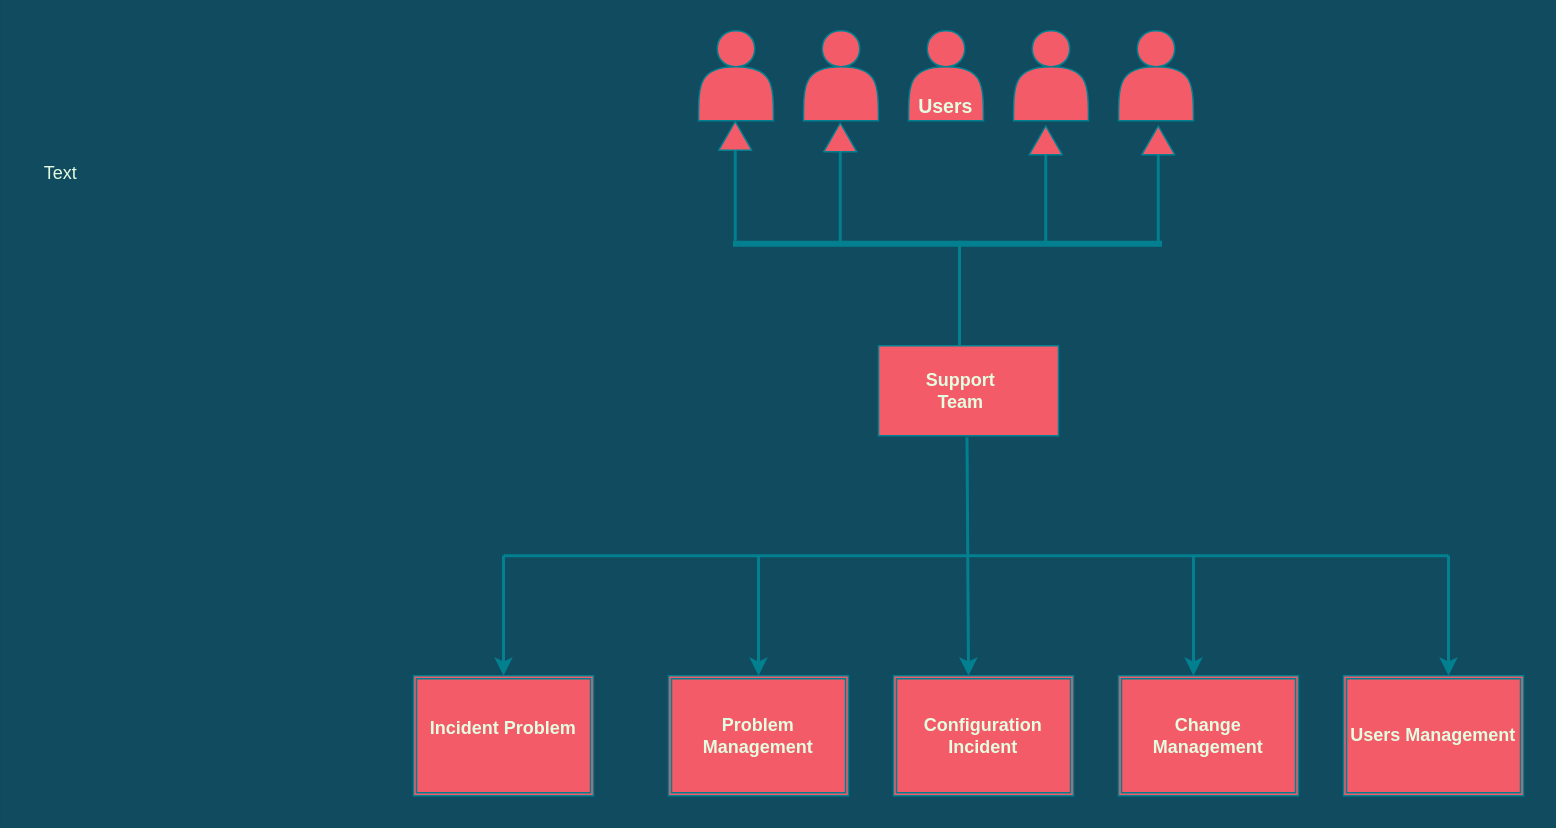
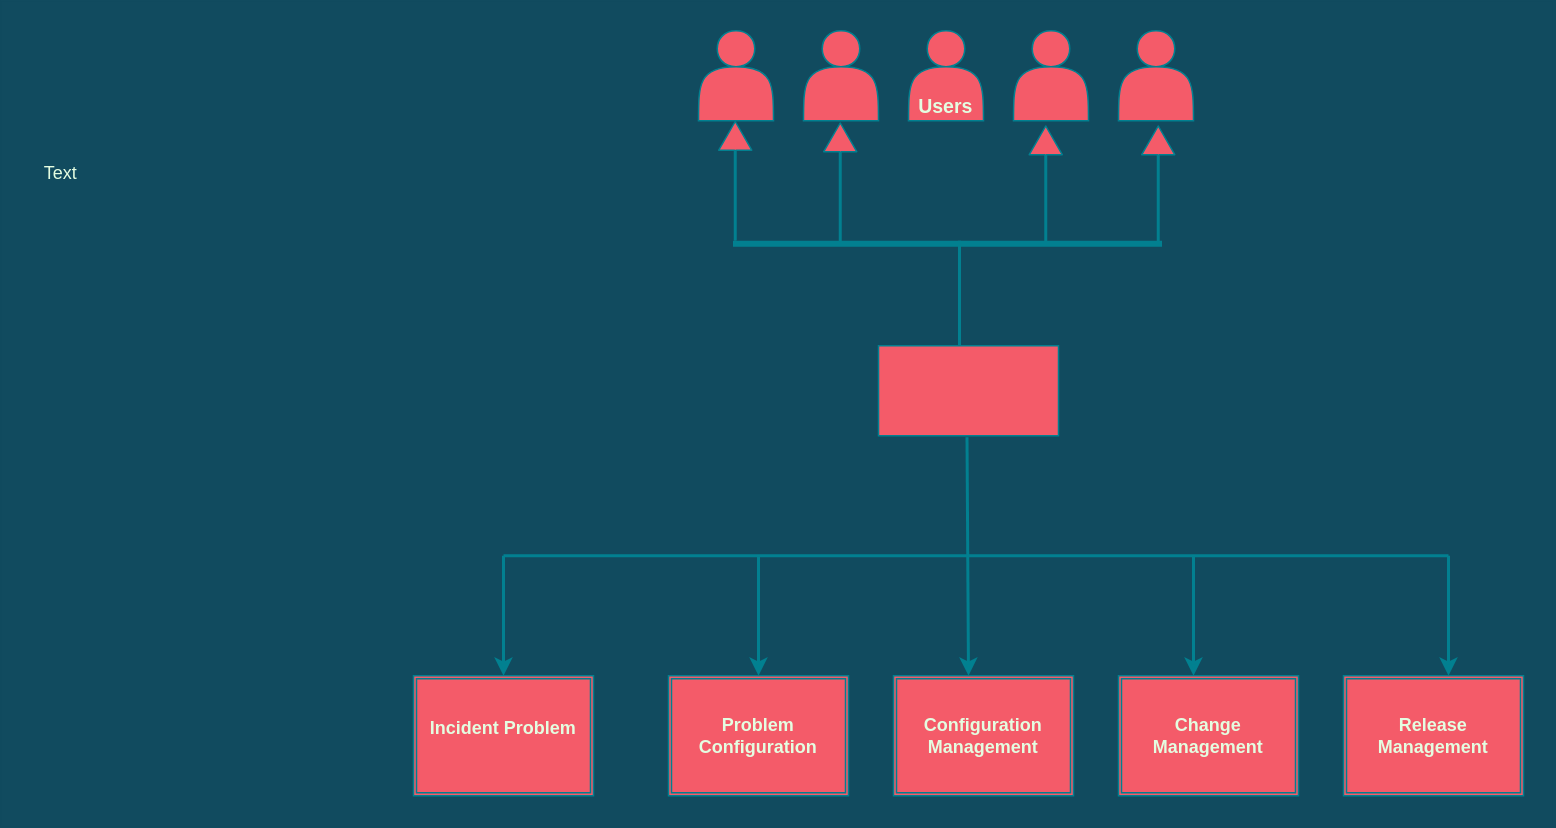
node "Support Team": removed
node "Problem Management": label "Problem Management" -> "Problem Configuration"
node "Configuration Incident": label "Configuration Incident" -> "Configuration Management"
node "Users Management": label "Users Management" -> "Release Management"
